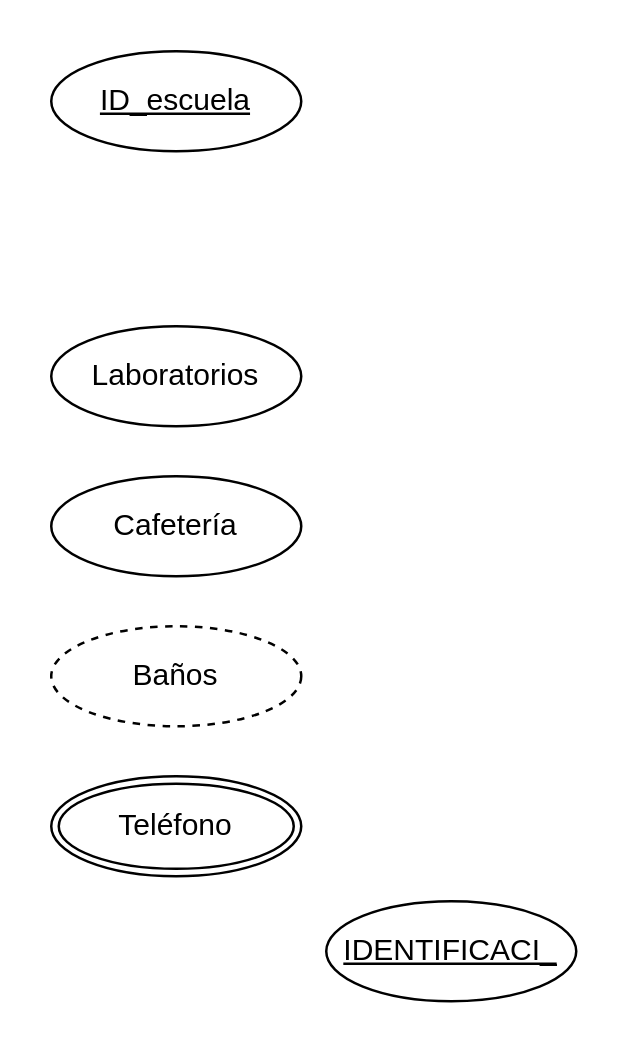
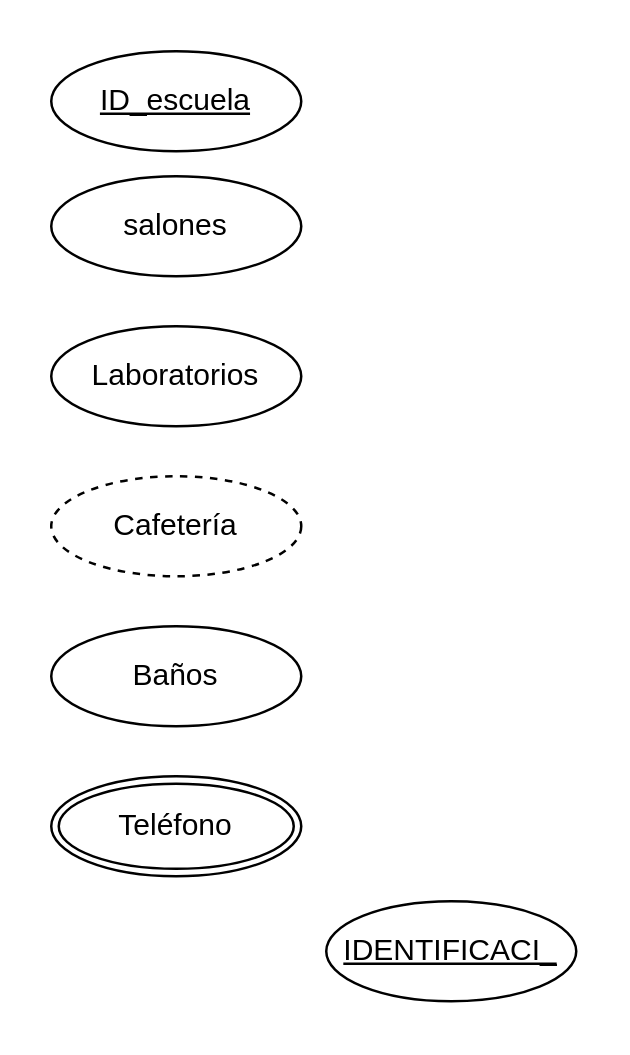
node "salones": added
node "Cafetería": style solid -> dashed
node "Baños": style dashed -> solid
